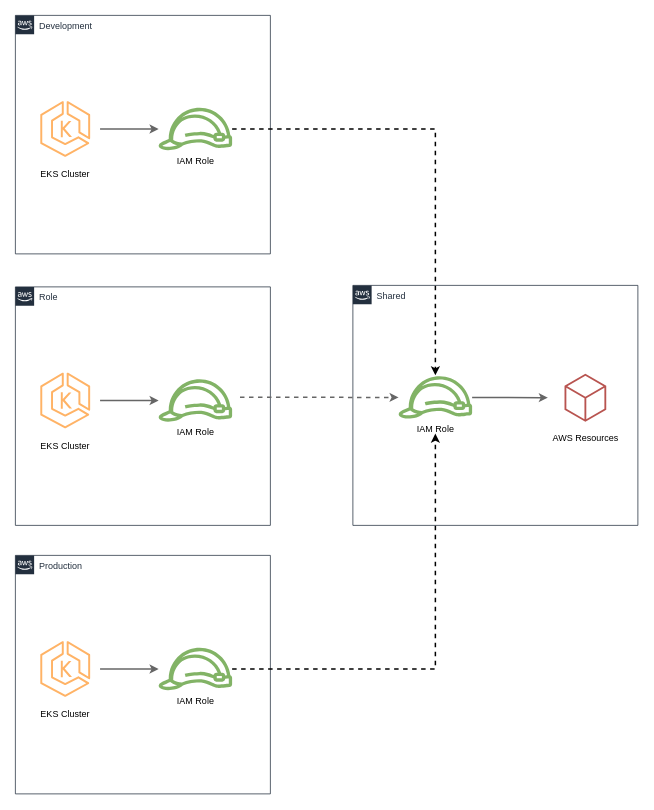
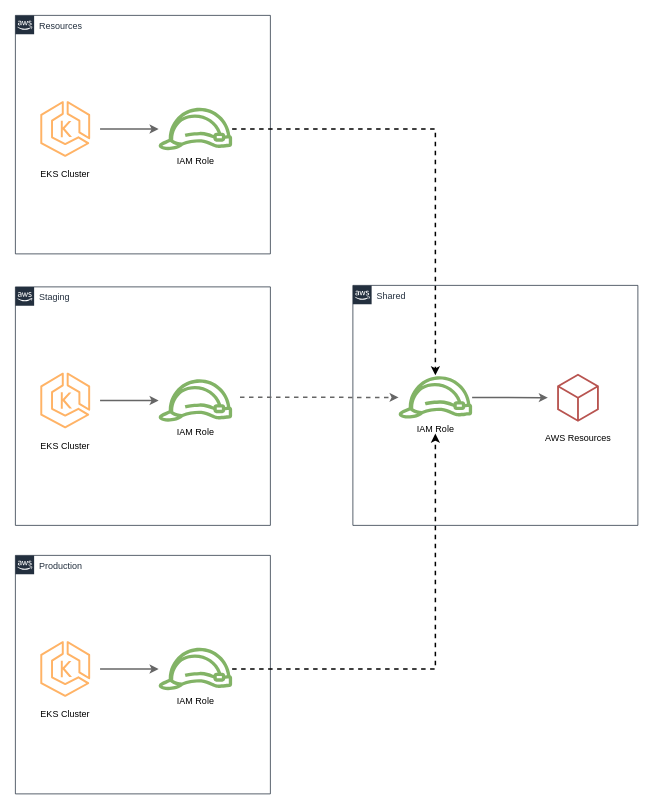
node "Development": label "Development" -> "Resources"
node "Role": label "Role" -> "Staging"
node "AWS Resources": size 75x60 -> 60x60
